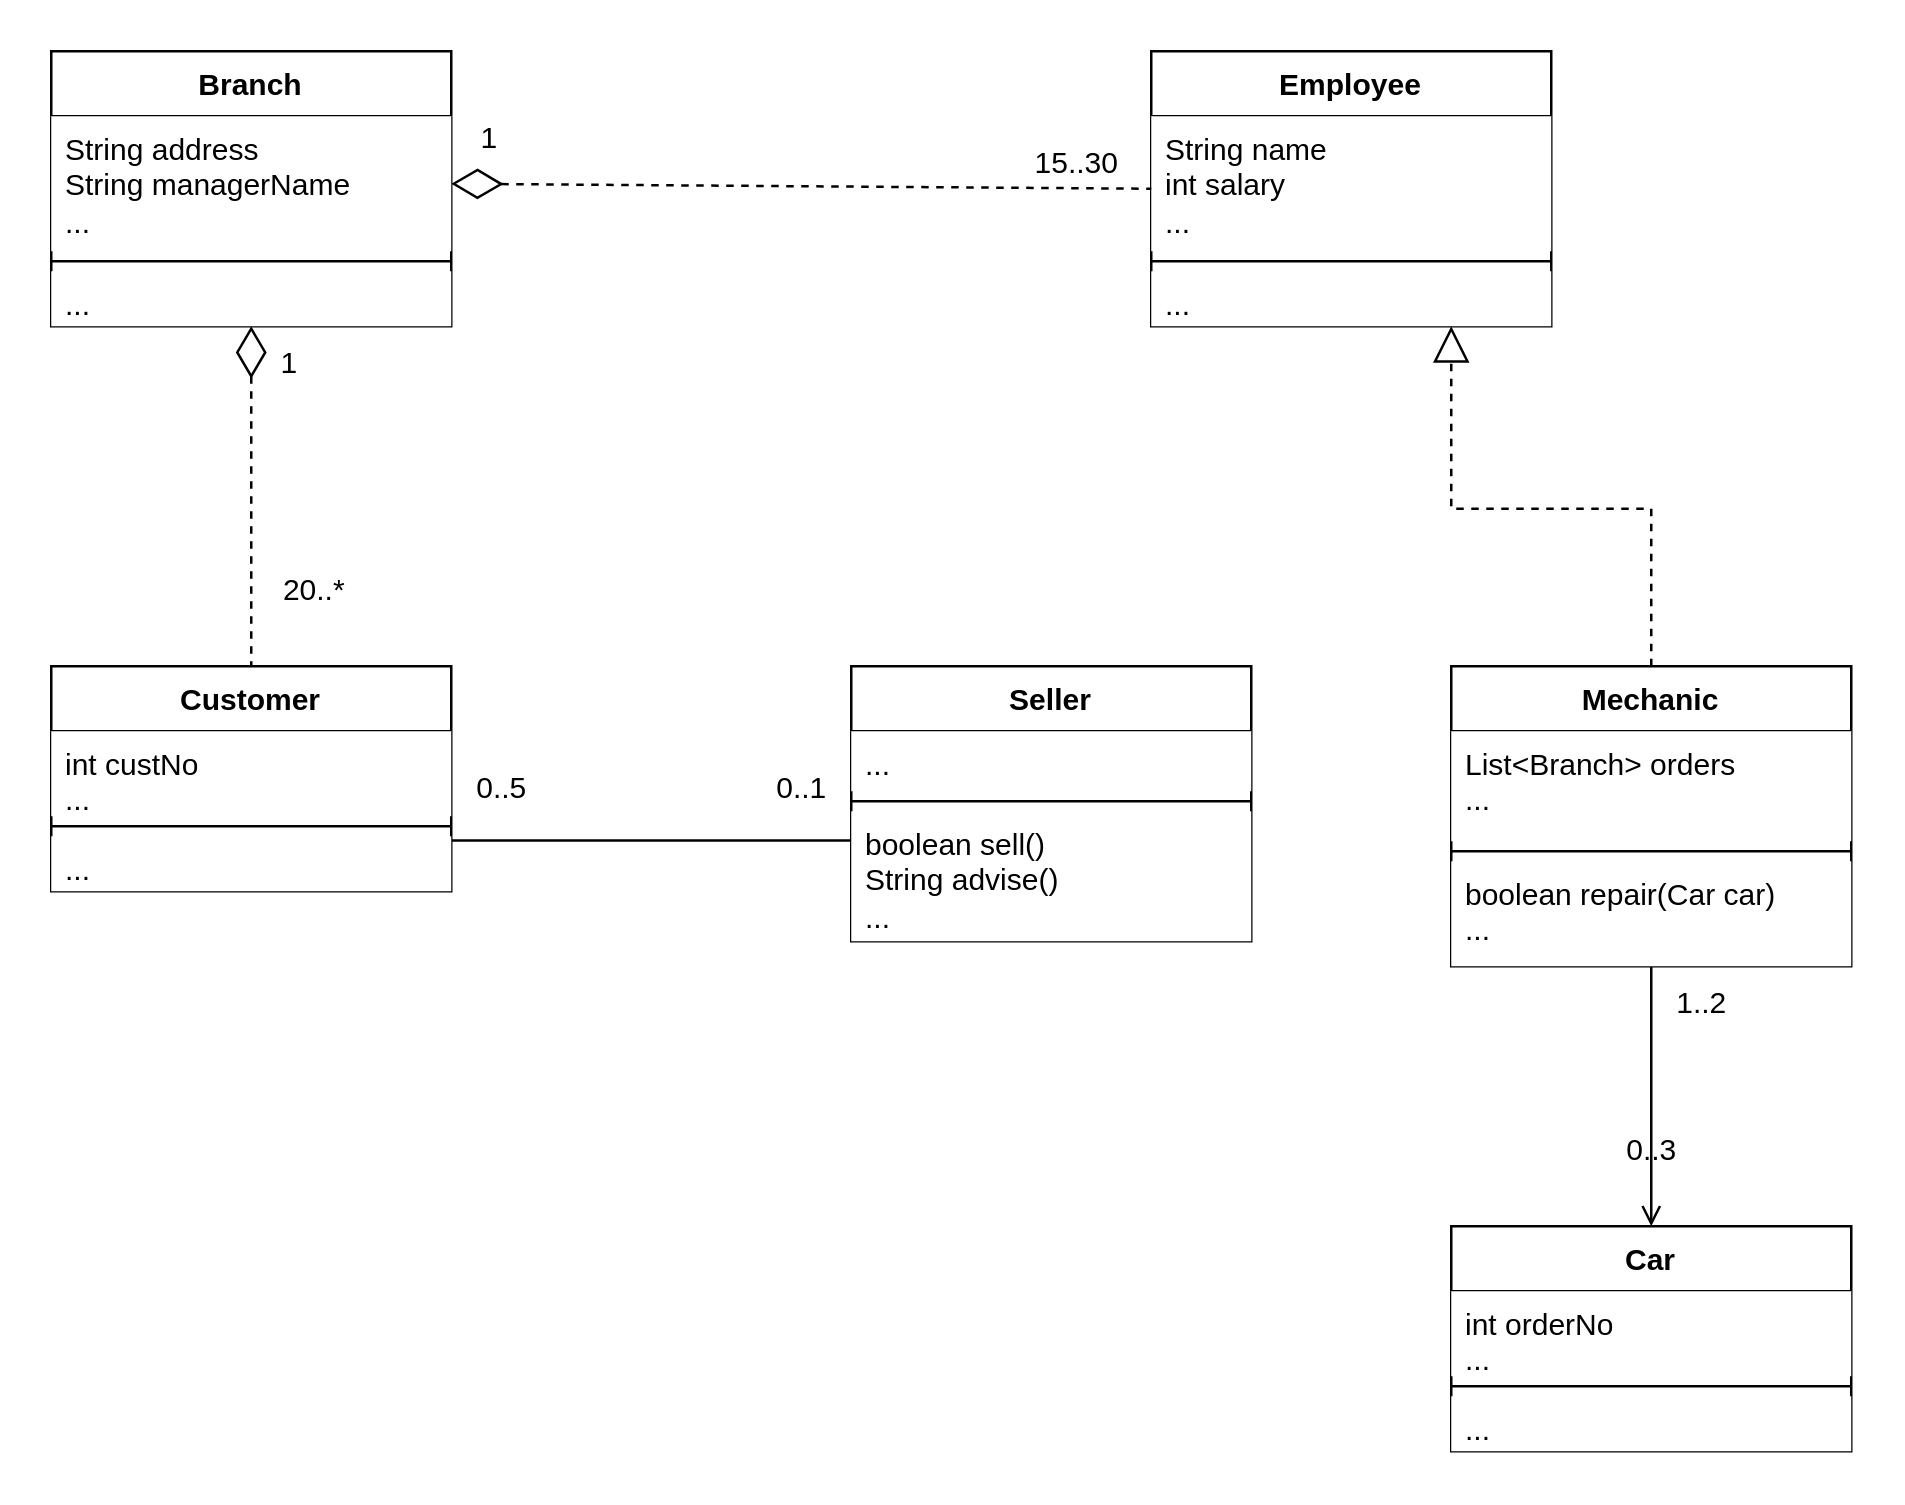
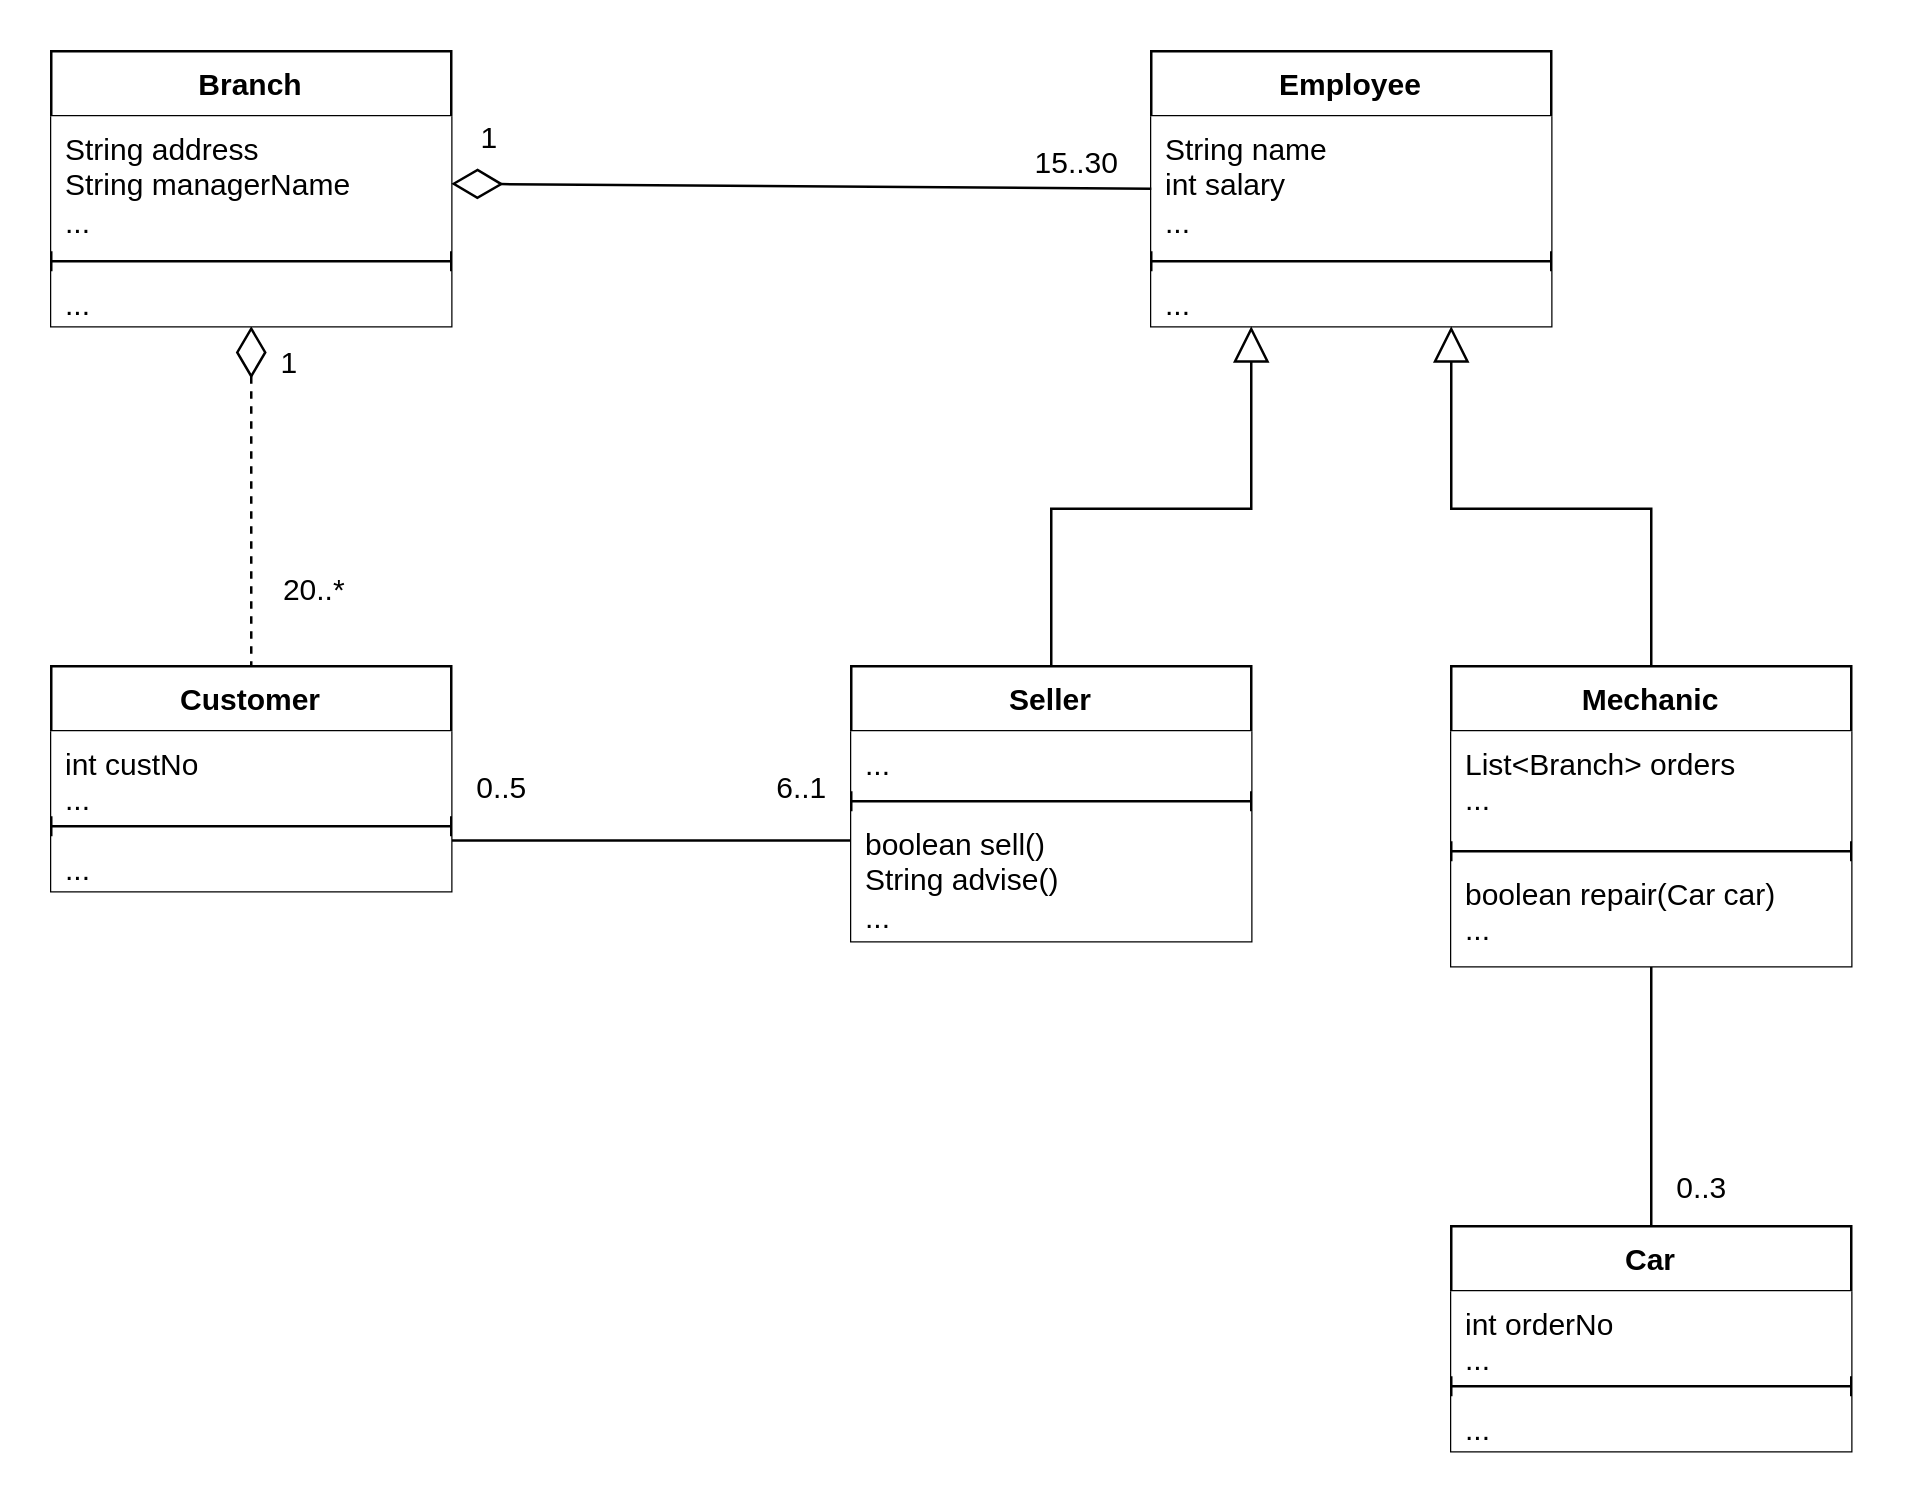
edge "Employee" -> "String address String managerName ...": style dashed -> solid
edge "Seller" -> "Employee": added
edge "Mechanic" -> "Employee": style dashed -> solid
node "0..1": label "0..1" -> "6..1"
node "1..2": removed
node "0..3": moved (1651, 1151) -> (1701, 1189)
edge "Mechanic" -> "Car": arrowhead open -> none
